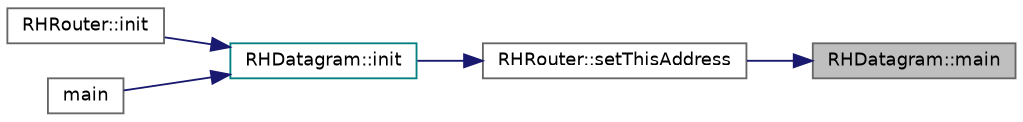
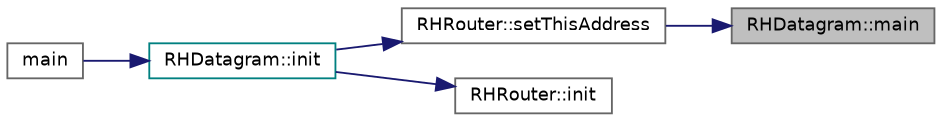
edge "RHRouter::init" -> "RHDatagram::init": reversed
